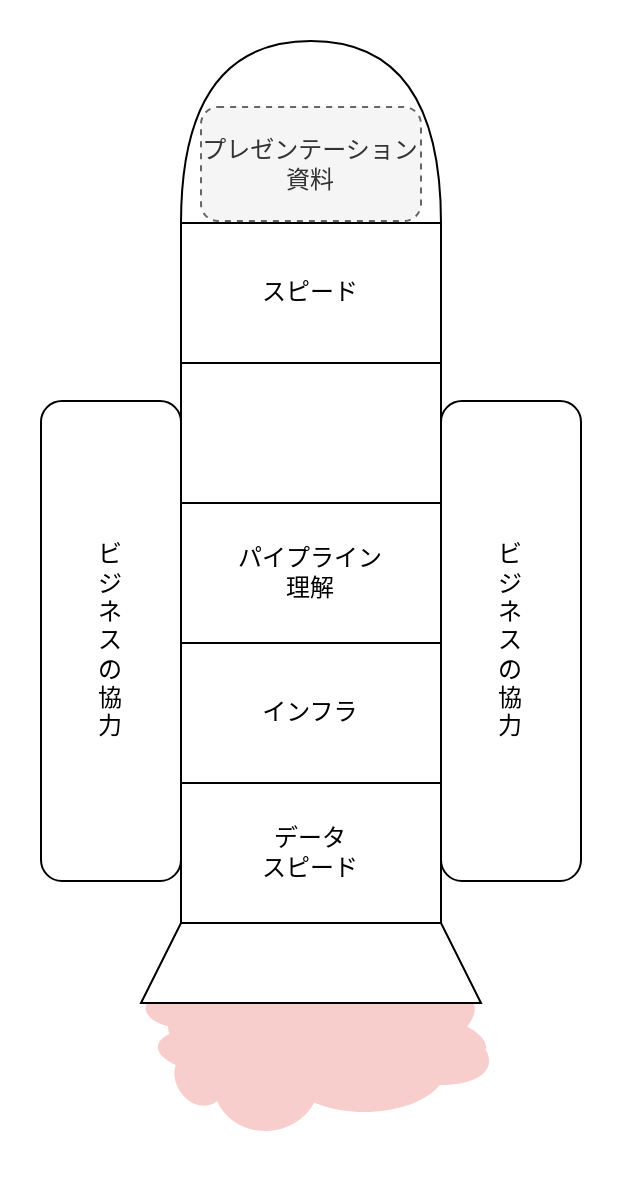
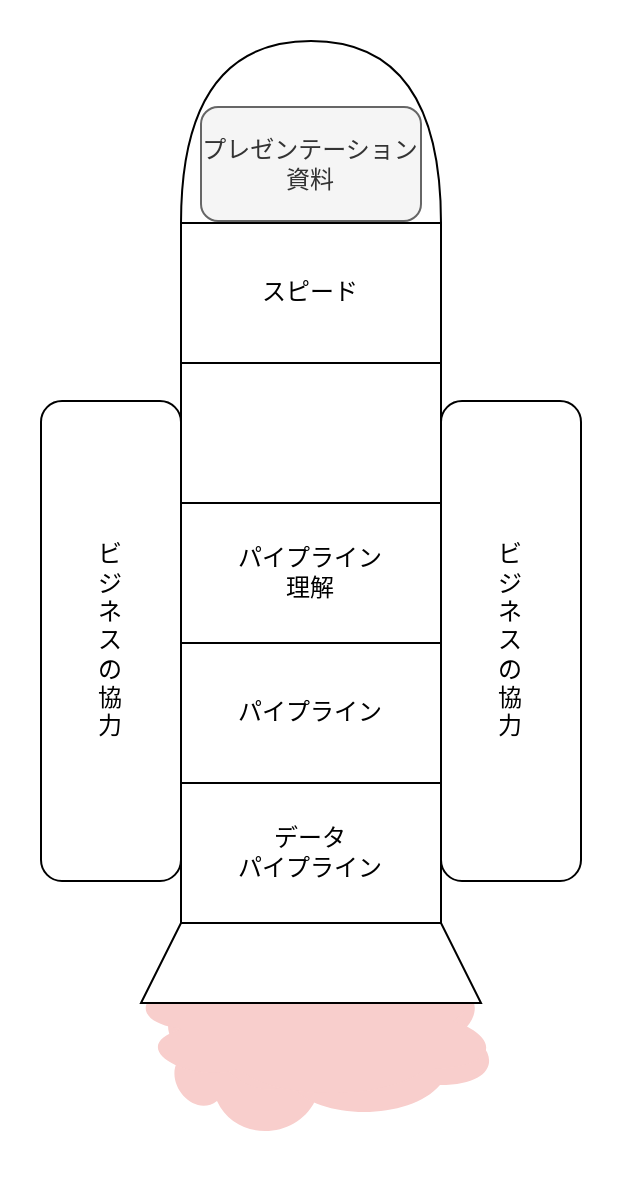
node "プレゼンテーション 資料": style dashed -> solid
node "インフラ": label "インフラ" -> "パイプライン"
node "データ スピード": label "データ スピード" -> "データ パイプライン"
